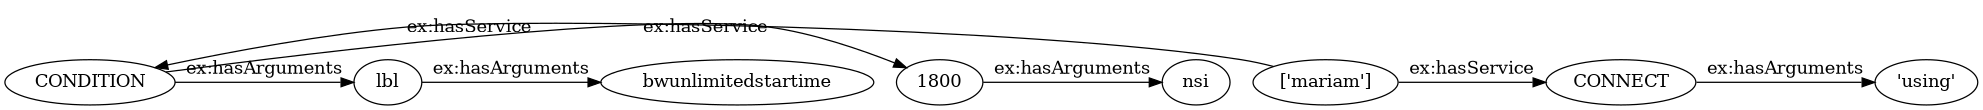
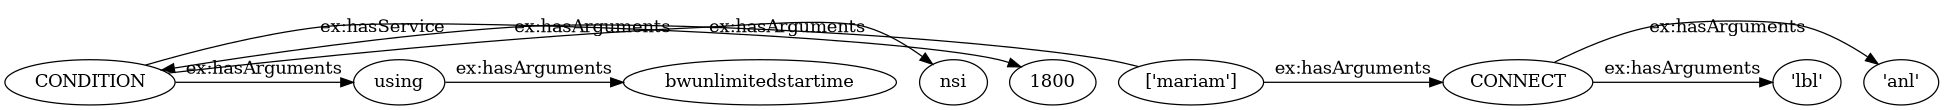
edge "['mariam']" -> "CONDITION": label "ex:hasService" -> "ex:hasArguments"
edge "['mariam']" -> "CONNECT": label "ex:hasService" -> "ex:hasArguments"
node "lbl": label "lbl" -> "using"
edge "1800" -> "nsi": now "CONDITION" -> "nsi"
node "'anl'": added
node "'using'": label "'using'" -> "'lbl'"
